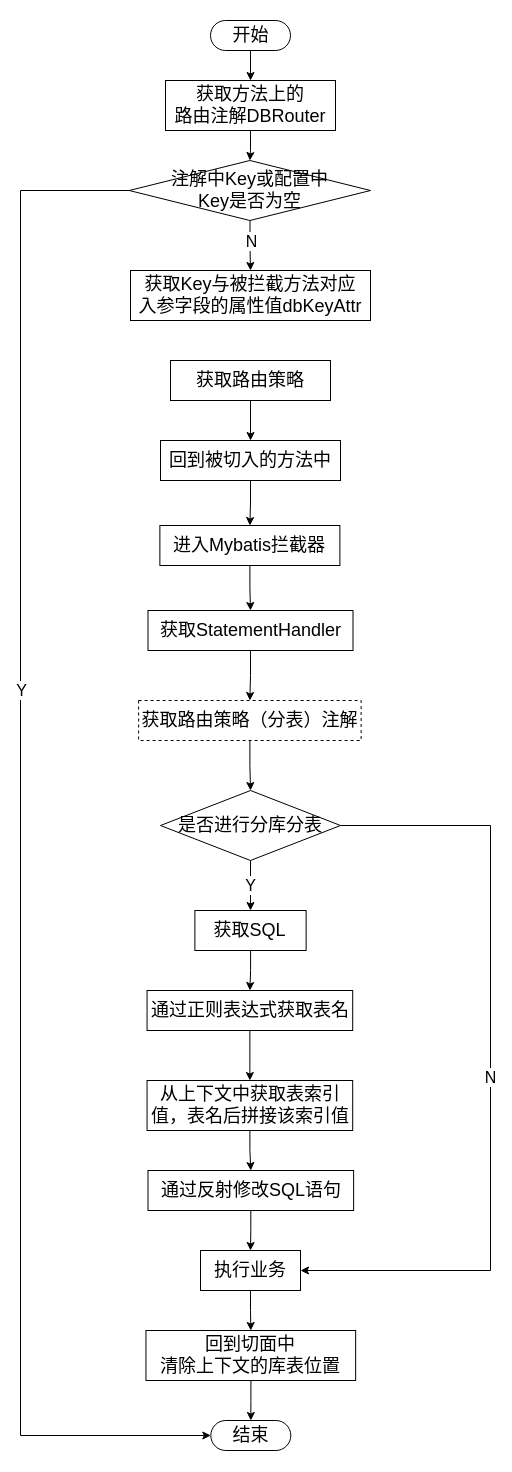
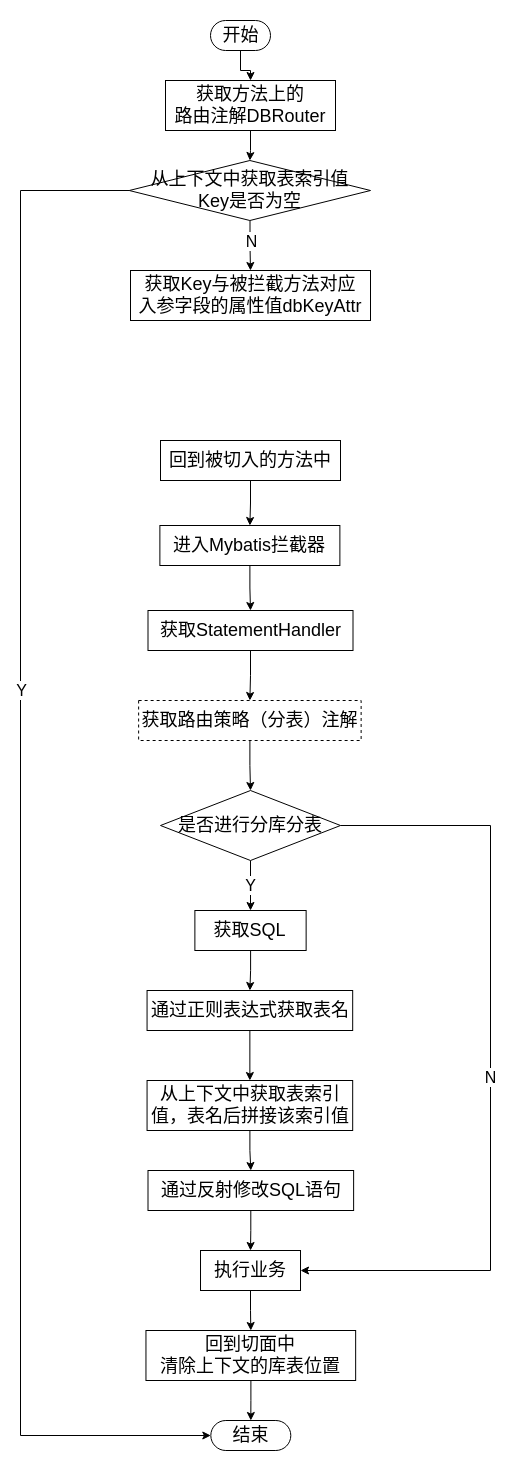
node "开始": size 80x30 -> 60x30
node "注解中Key或配置中 Key是否为空": label "注解中Key或配置中 Key是否为空" -> "从上下文中获取表索引值 Key是否为空"
node "获取路由策略": removed
edge "获取路由策略" -> "回到被切入的方法中": removed
